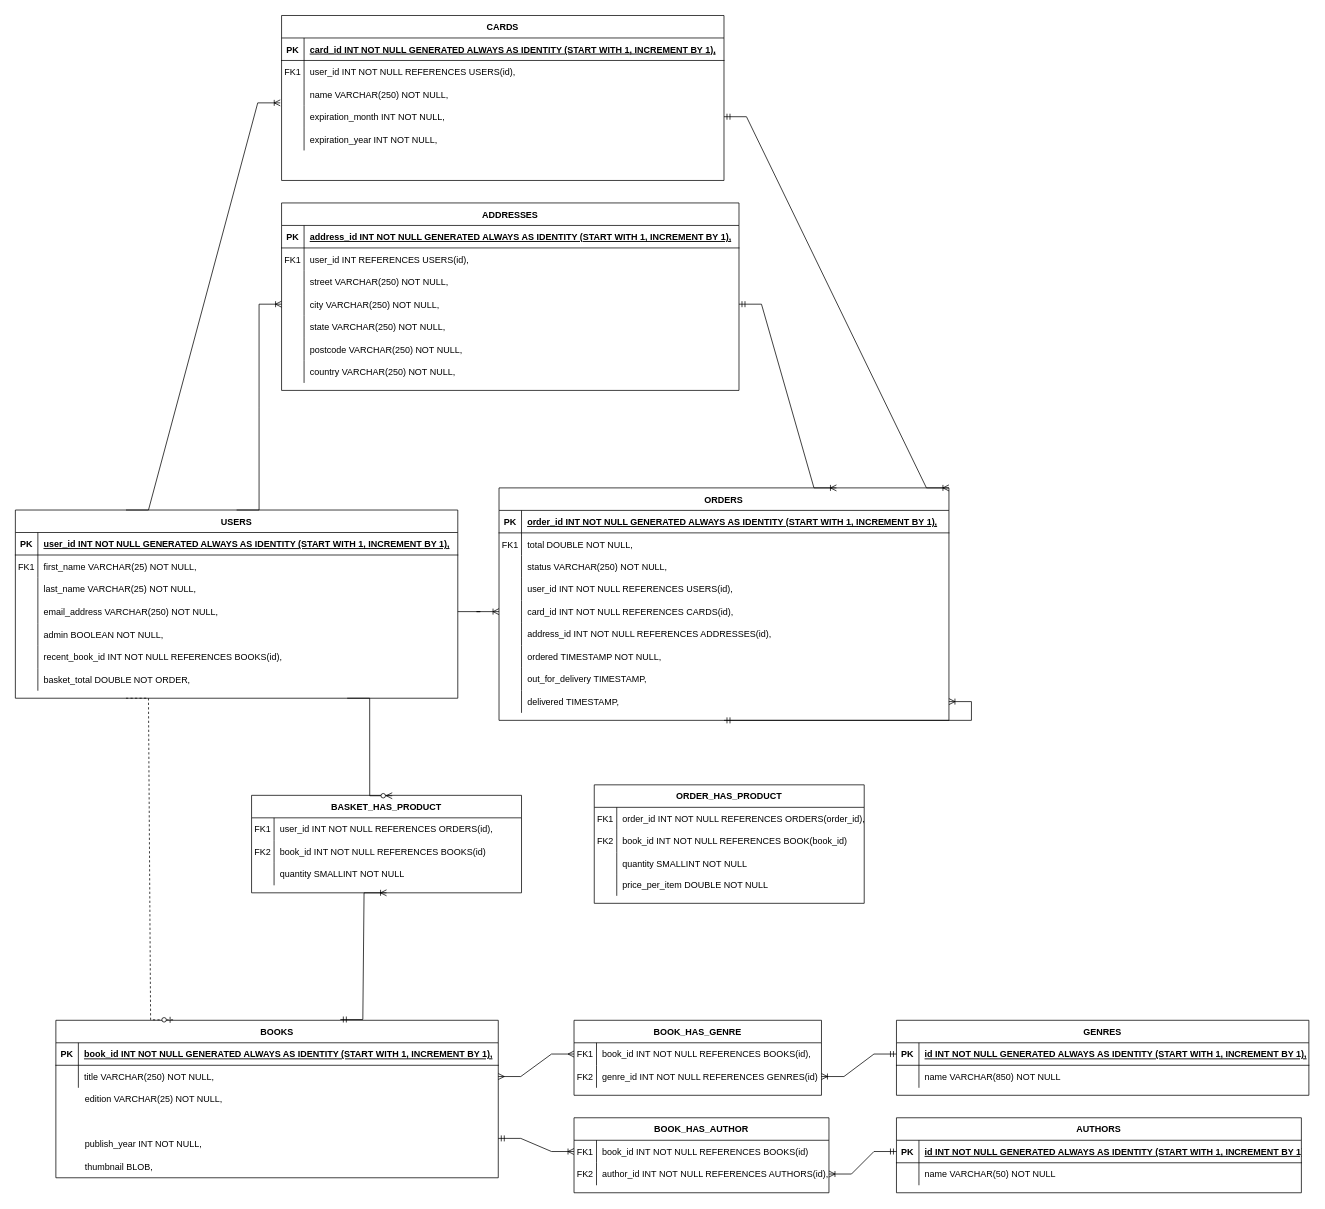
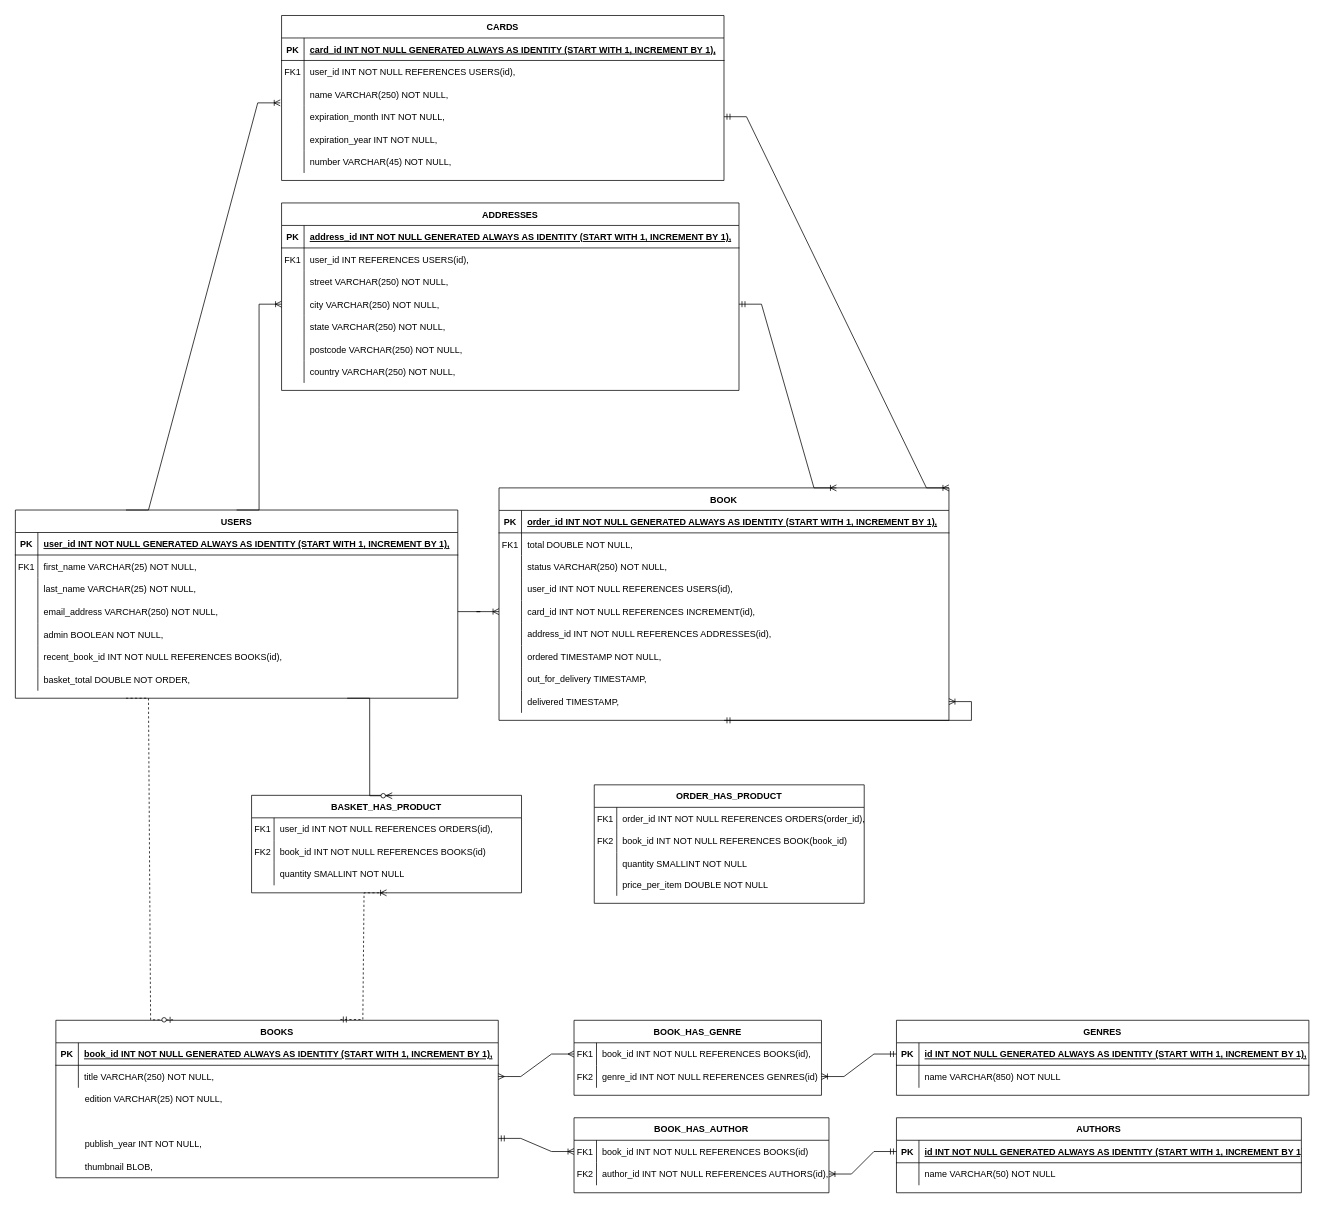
node "number VARCHAR(45) NOT NULL,": added
node "ORDERS": label "ORDERS" -> "BOOK"
node "card_id INT NOT NULL REFERENCES CARDS(id),": label "card_id INT NOT NULL REFERENCES CARDS(id)," -> "card_id INT NOT NULL REFERENCES INCREMENT(id),"
edge "BASKET_HAS_PRODUCT" -- "BOOKS": style solid -> dashed
